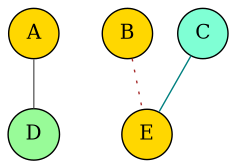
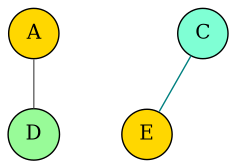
node "B": removed
